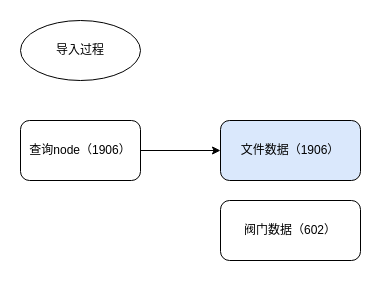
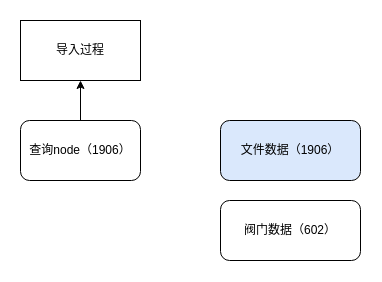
node "导入过程": shape ellipse -> rectangle
edge "查询node（1906）" -> "文件数据（1906）": now "查询node（1906）" -> "导入过程"
